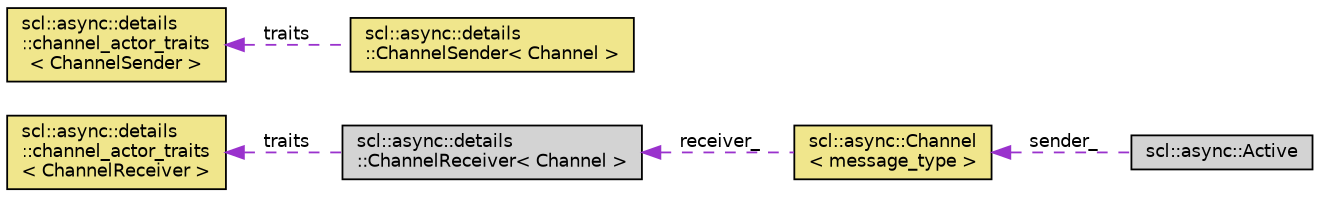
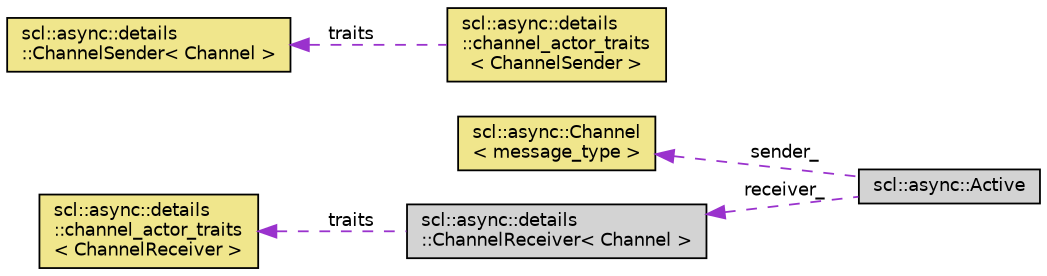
edge "scl::async::details ::ChannelSender< Channel >" -> "scl::async::details ::channel_actor_traits < ChannelSender >": reversed
edge "scl::async::Channel < message_type >" -> "scl::async::details ::ChannelReceiver< Channel >": now "scl::async::Active" -> "scl::async::details ::ChannelReceiver< Channel >"
